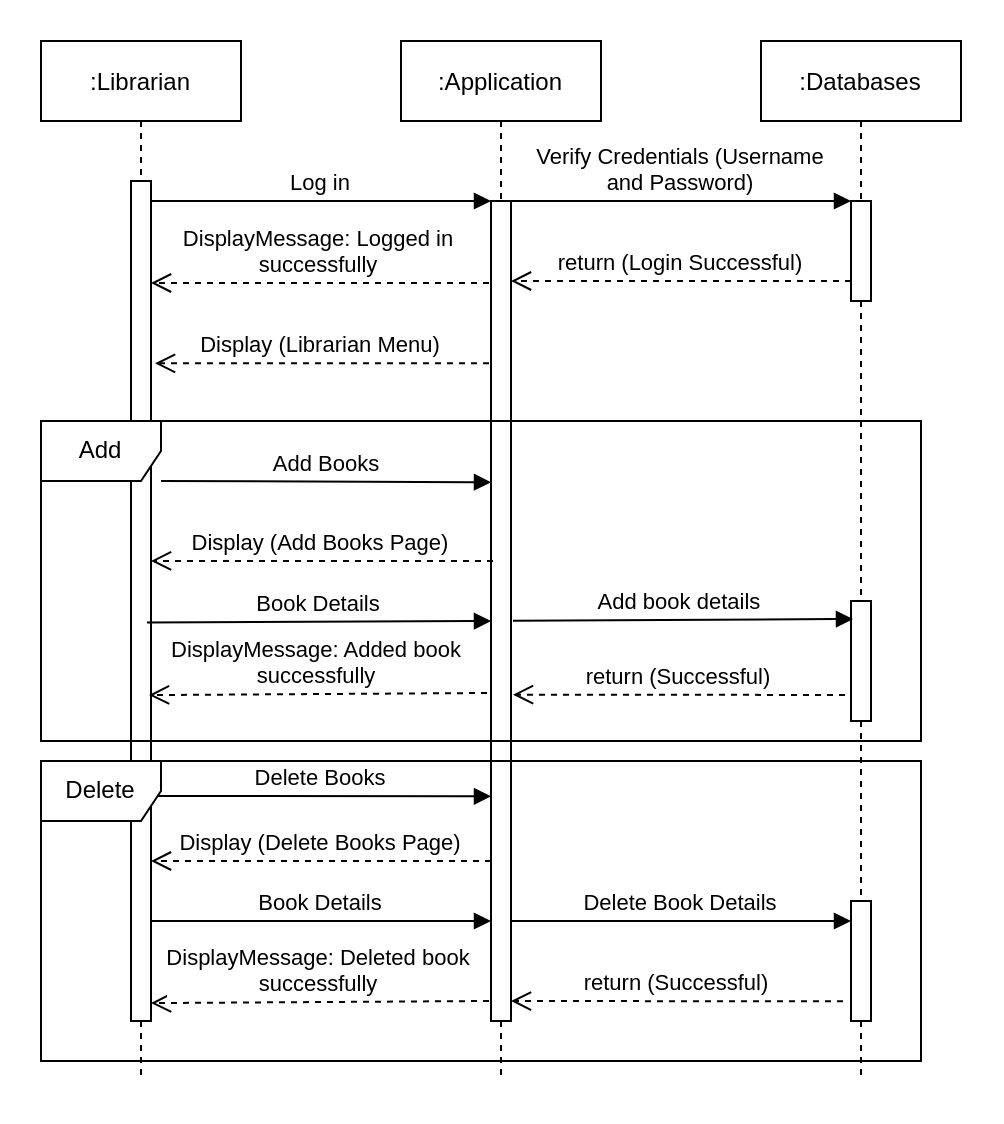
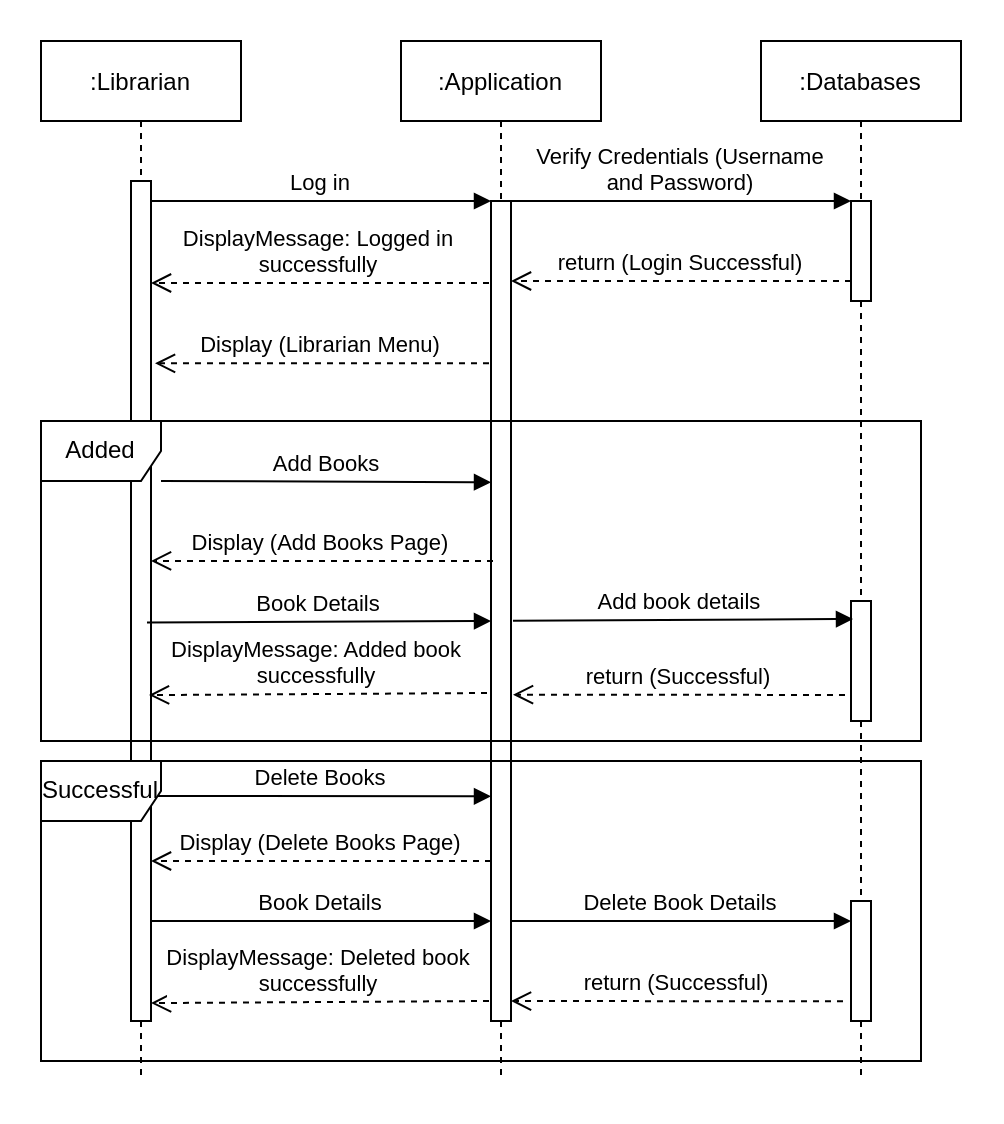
node "Add": label "Add" -> "Added"
node "Delete": label "Delete" -> "Successful"
